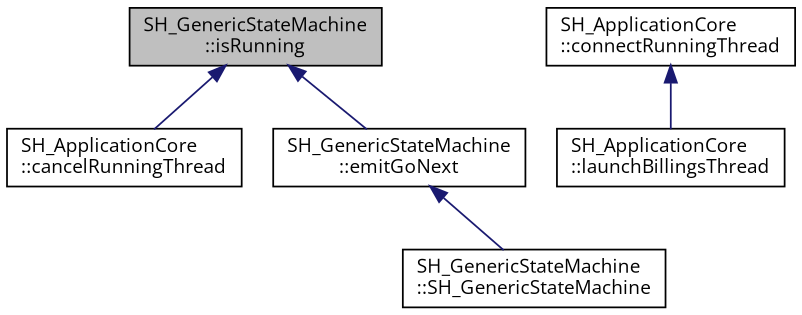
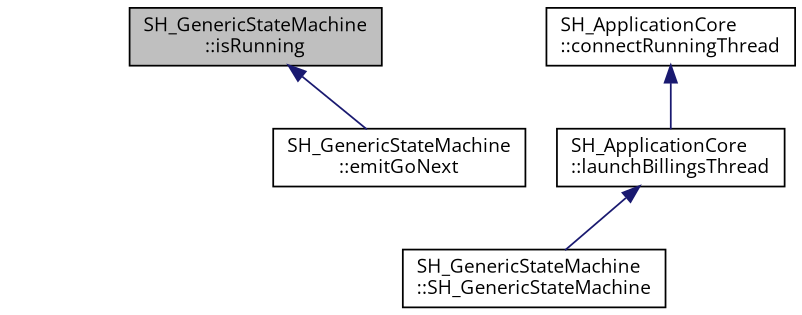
node "SH_ApplicationCore ::cancelRunningThread": removed
edge "SH_GenericStateMachine ::SH_GenericStateMachine" -> "SH_GenericStateMachine ::emitGoNext": now "SH_GenericStateMachine ::SH_GenericStateMachine" -> "SH_ApplicationCore ::launchBillingsThread"
